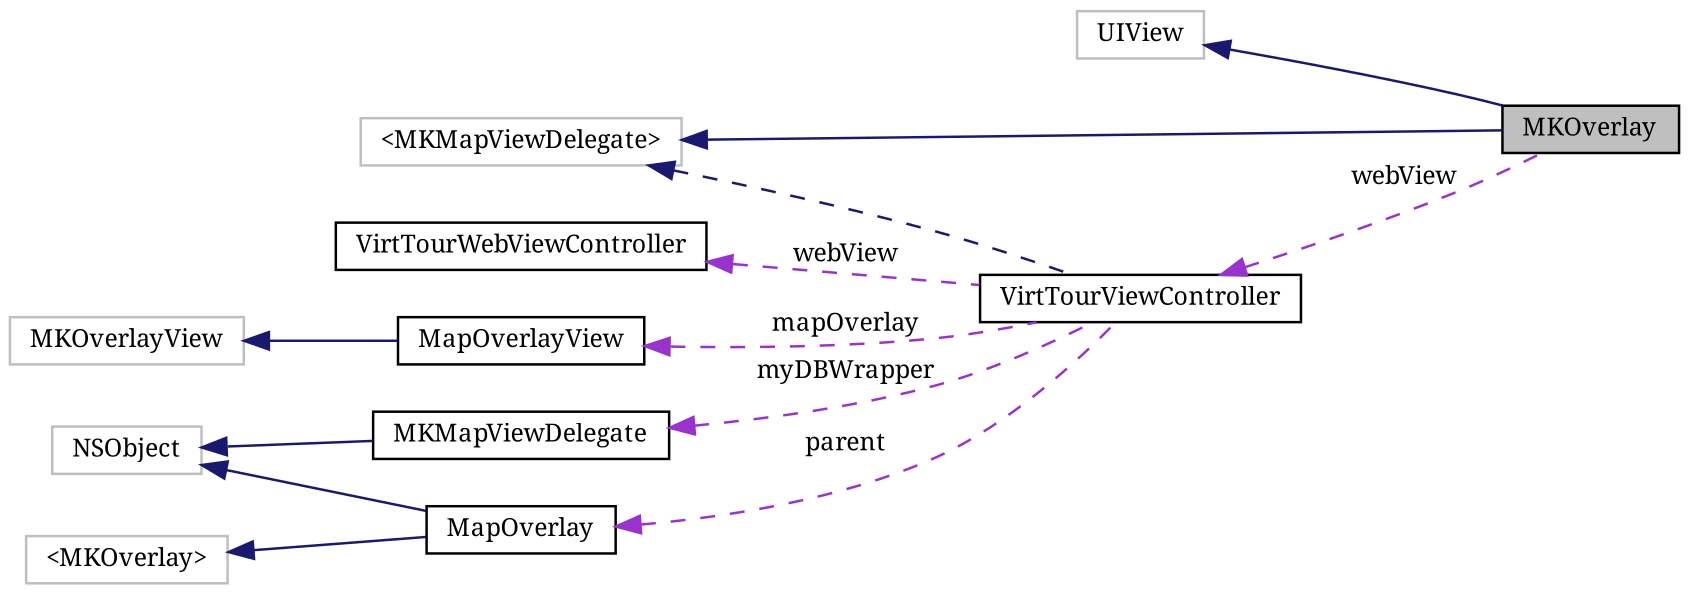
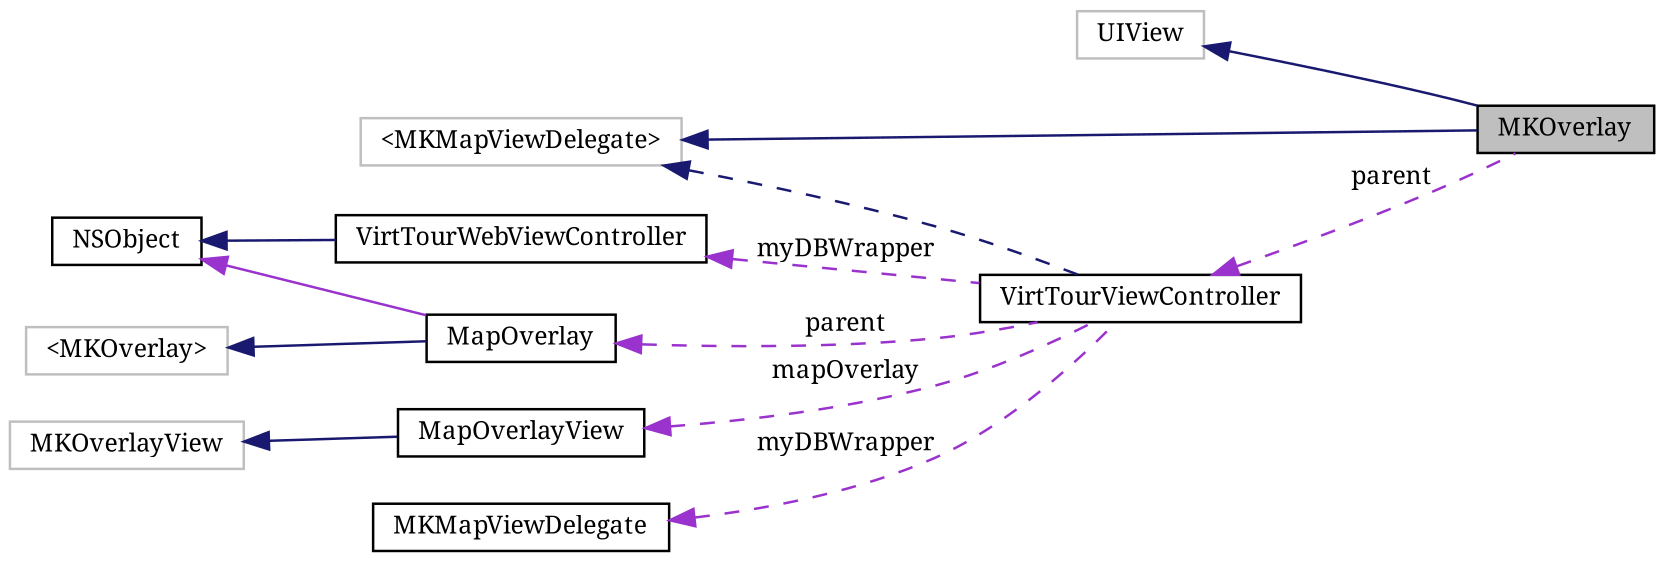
edge "MKOverlay" -> "VirtTourViewController": label " webView" -> " parent"
edge "VirtTourViewController" -> "VirtTourWebViewController": label " webView" -> " myDBWrapper"
edge "MKMapViewDelegate" -> "NSObject": now "VirtTourWebViewController" -> "NSObject"
node "NSObject": color grey75 -> black
edge "MapOverlay" -> "NSObject": color midnightblue -> darkorchid3
